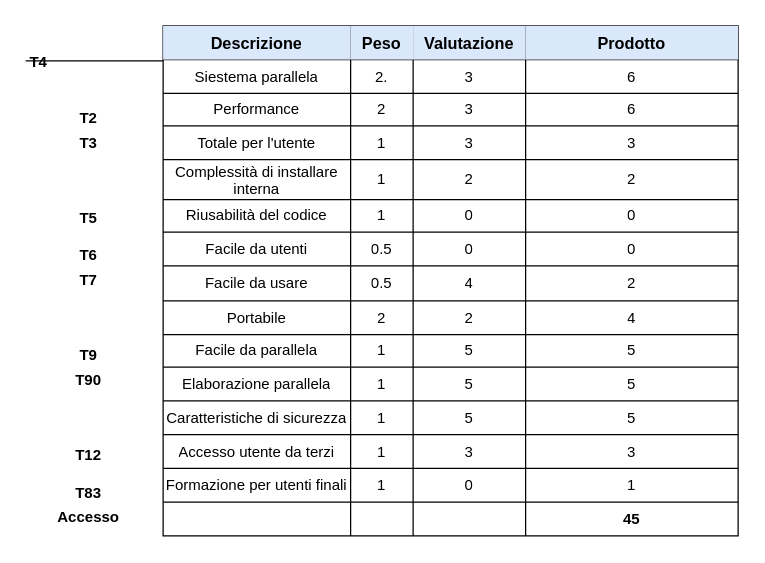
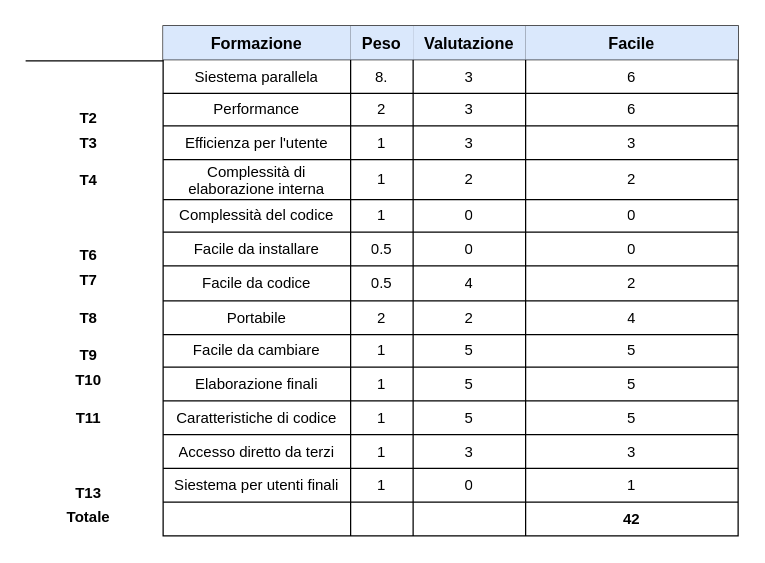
node "Descrizione": label "Descrizione" -> "Formazione"
node "Prodotto": label "Prodotto" -> "Facile"
node "T4": moved (38, 62) -> (88, 181)
node "2.": label "2." -> "8."
node "Totale per l'utente": label "Totale per l'utente" -> "Efficienza per l'utente"
node "Complessità di installare interna": label "Complessità di installare interna" -> "Complessità di elaborazione interna"
node "Riusabilità del codice": label "Riusabilità del codice" -> "Complessità del codice"
node "T5": removed
node "Facile da utenti": label "Facile da utenti" -> "Facile da installare"
node "Facile da usare": label "Facile da usare" -> "Facile da codice"
node "T8": added
node "Facile da parallela": label "Facile da parallela" -> "Facile da cambiare"
node "T90": label "T90" -> "T10"
node "Elaborazione parallela": label "Elaborazione parallela" -> "Elaborazione finali"
node "T11": added
node "Caratteristiche di sicurezza": label "Caratteristiche di sicurezza" -> "Caratteristiche di codice"
node "Accesso utente da terzi": label "Accesso utente da terzi" -> "Accesso diretto da terzi"
node "T12": removed
node "Formazione per utenti finali": label "Formazione per utenti finali" -> "Siestema per utenti finali"
node "T83": label "T83" -> "T13"
node "Accesso": label "Accesso" -> "Totale"
node "45": label "45" -> "42"
